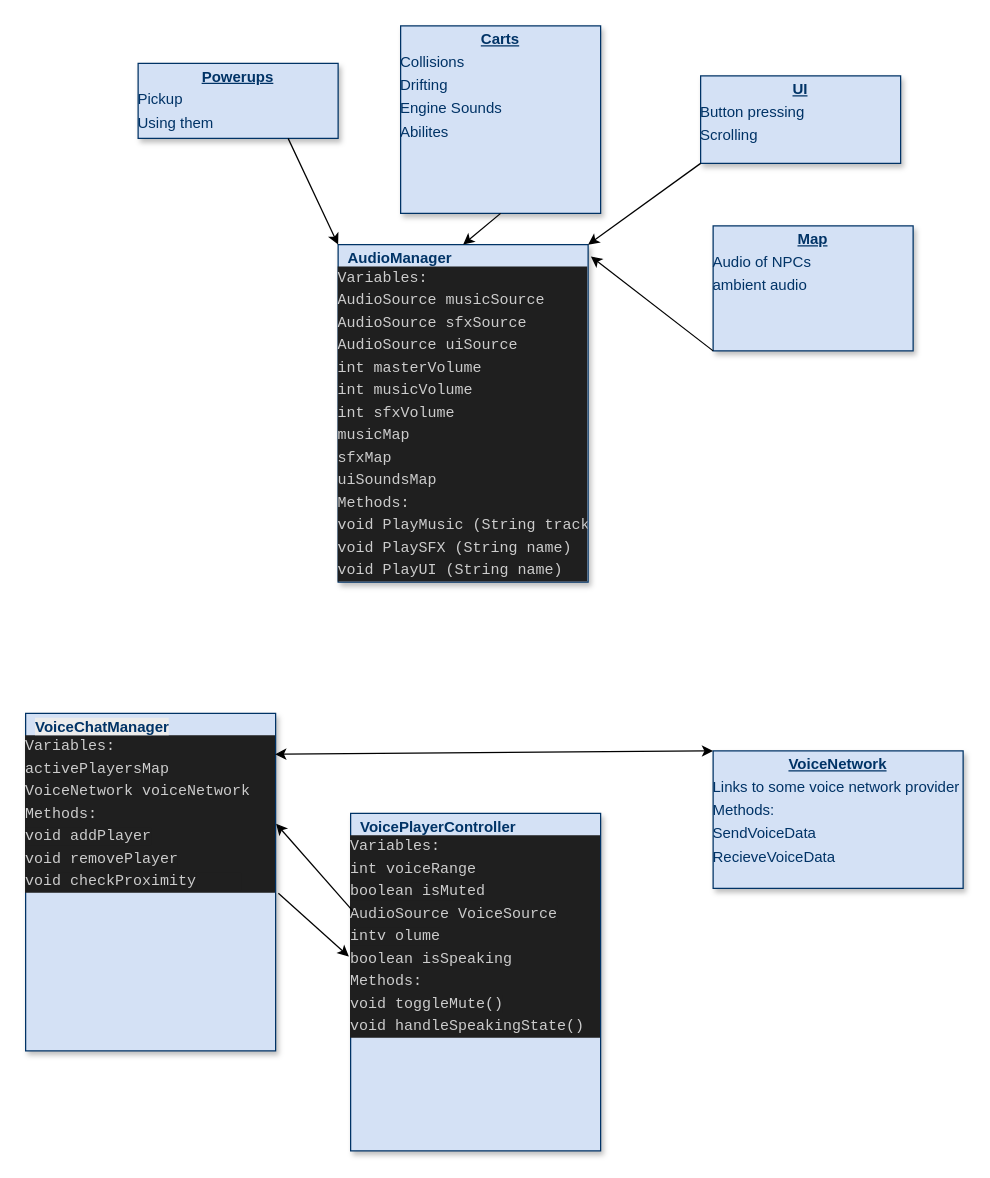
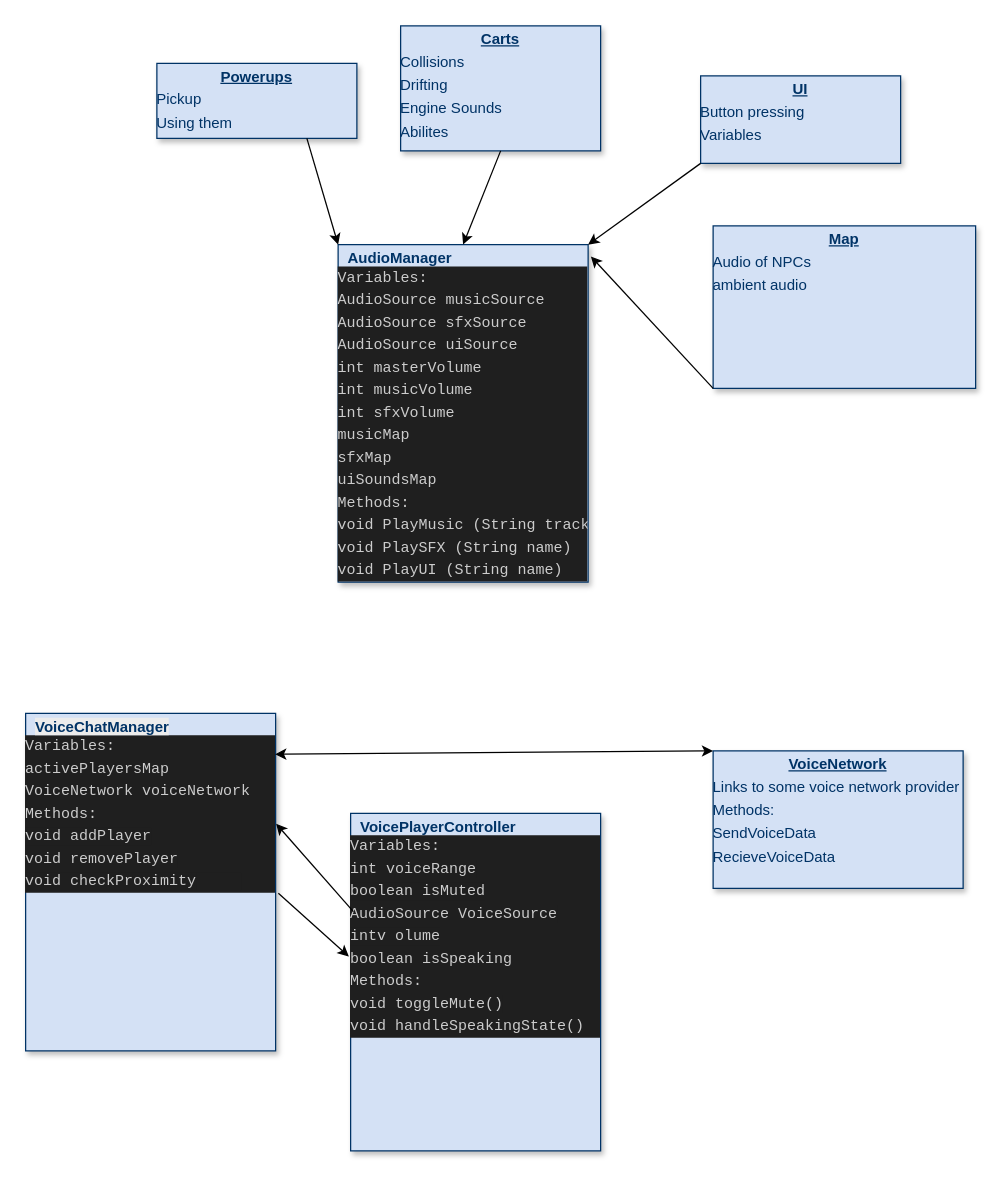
node "Powerups Pickup Using them": moved (238, 101) -> (257, 101)
node "UI Button pressing Scrolling": label "UI Button pressing Scrolling" -> "UI Button pressing Variables"
node "Carts Collisions Drifting Engine Sounds Abilites": size 200x188 -> 200x125
node "Map Audio of NPCs ambient audio": size 200x125 -> 263x163
